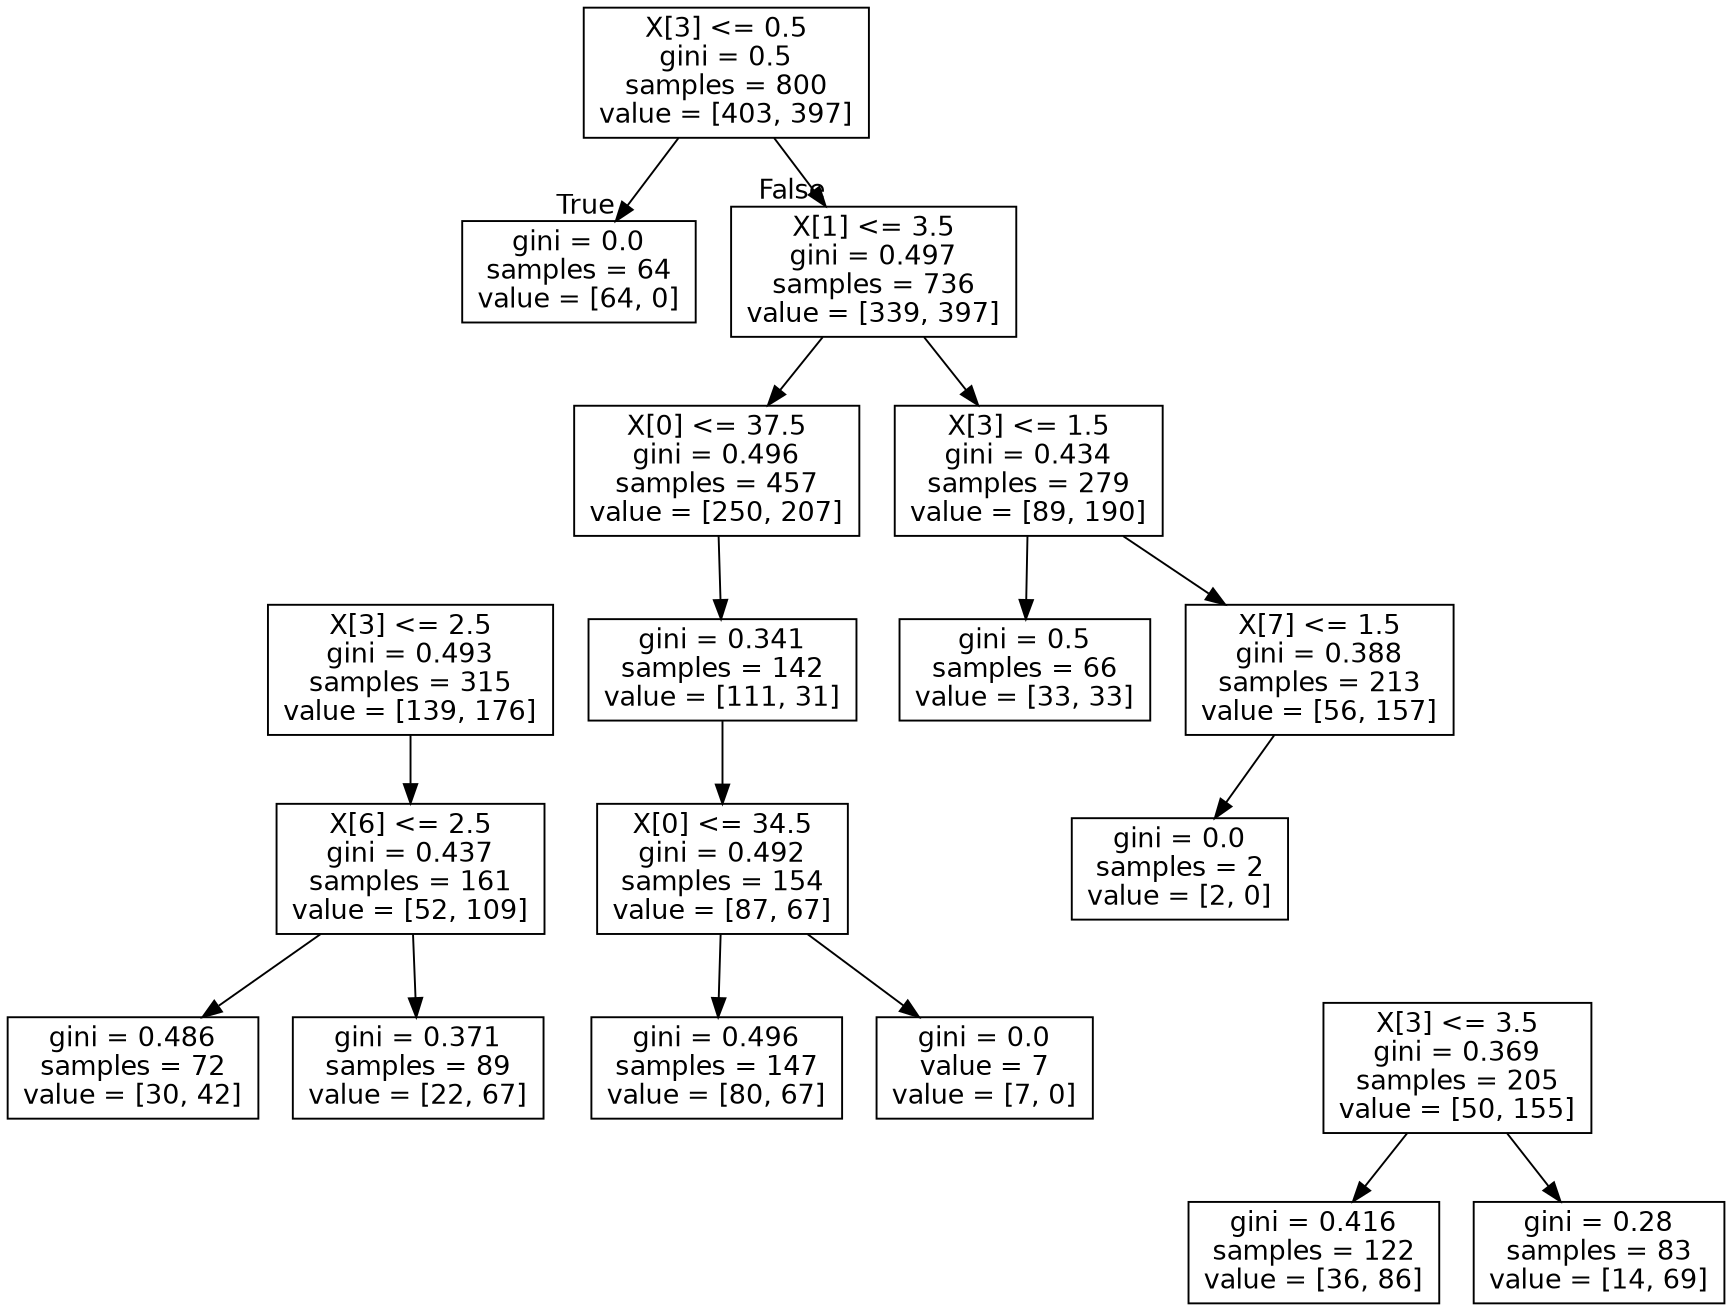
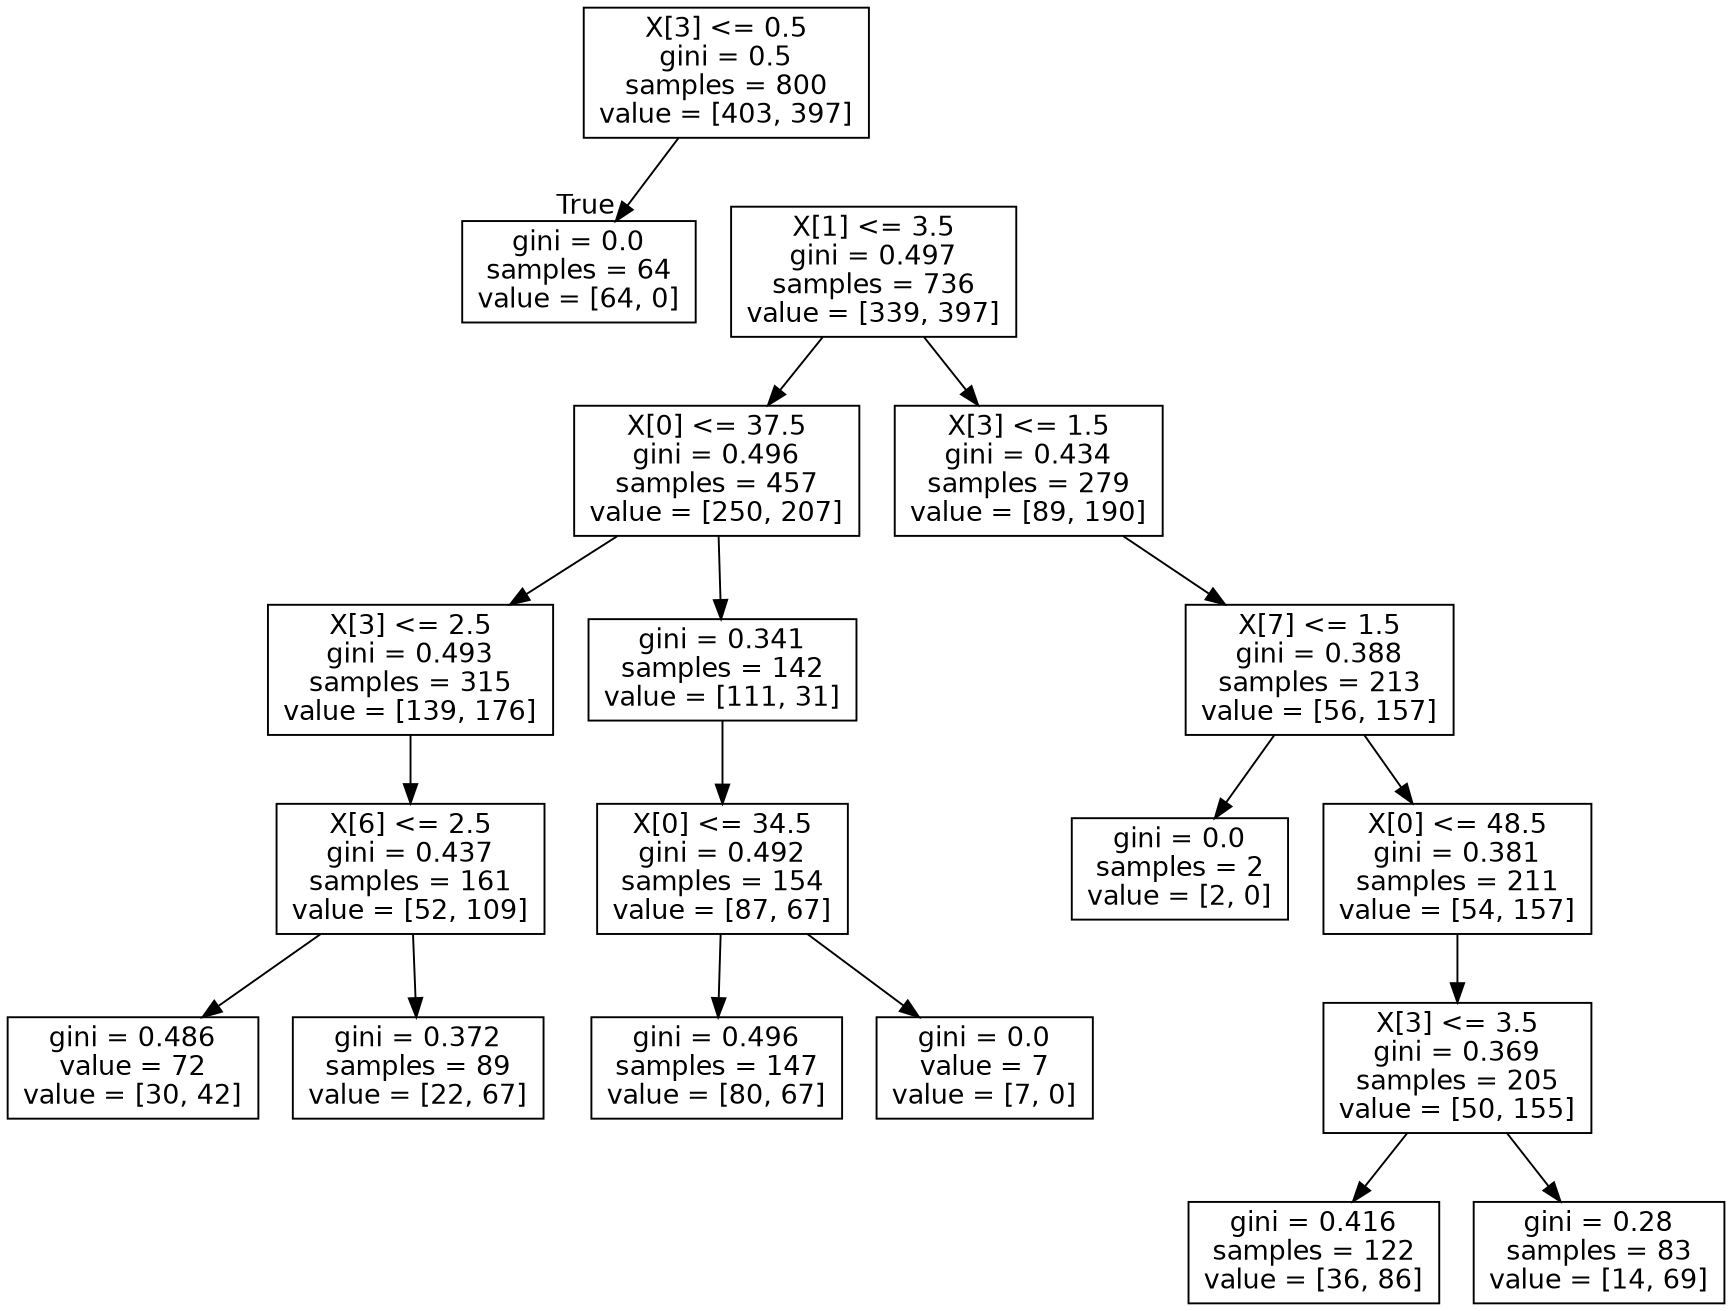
edge "X[3] <= 0.5 gini = 0.5 samples = 800 value = [403, 397]" -> "X[1] <= 3.5 gini = 0.497 samples = 736 value = [339, 397]": removed
edge "X[0] <= 37.5 gini = 0.496 samples = 457 value = [250, 207]" -> "X[3] <= 2.5 gini = 0.493 samples = 315 value = [139, 176]": added
node "gini = 0.5 samples = 66 value = [33, 33]": removed
node "X[0] <= 48.5 gini = 0.381 samples = 211 value = [54, 157]": added
node "gini = 0.486 samples = 72 value = [30, 42]": label "gini = 0.486 samples = 72 value = [30, 42]" -> "gini = 0.486 value = 72 value = [30, 42]"
node "gini = 0.371 samples = 89 value = [22, 67]": label "gini = 0.371 samples = 89 value = [22, 67]" -> "gini = 0.372 samples = 89 value = [22, 67]"
